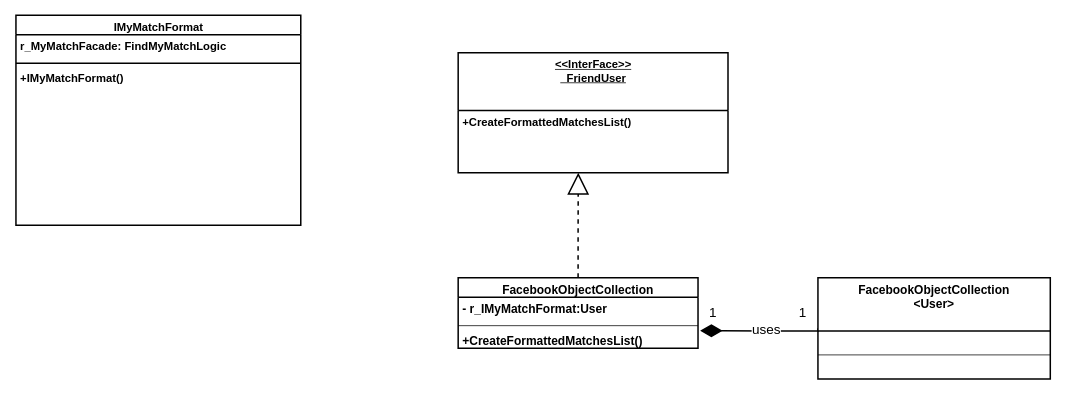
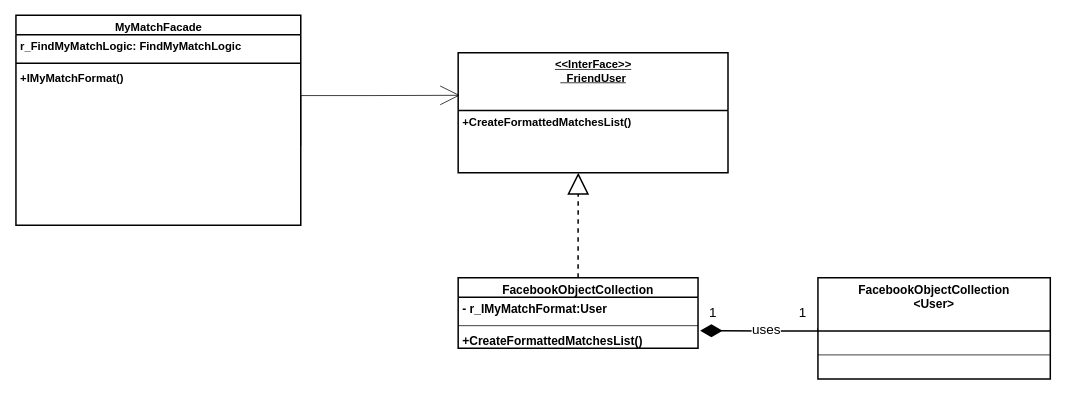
node "IMyMatchFormat": label "IMyMatchFormat" -> "MyMatchFacade"
node "r_MyMatchFacade: FindMyMatchLogic": label "r_MyMatchFacade: FindMyMatchLogic" -> "r_FindMyMatchLogic: FindMyMatchLogic"
edge "+IMyMatchFormat()" -> "<<InterFace>> FriendUser": added
